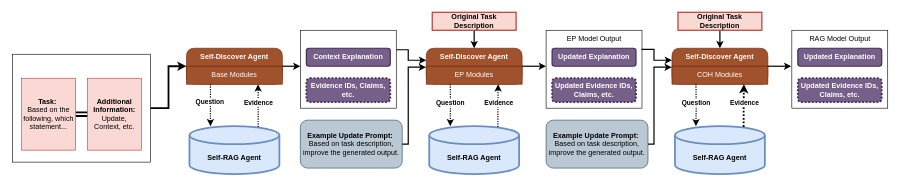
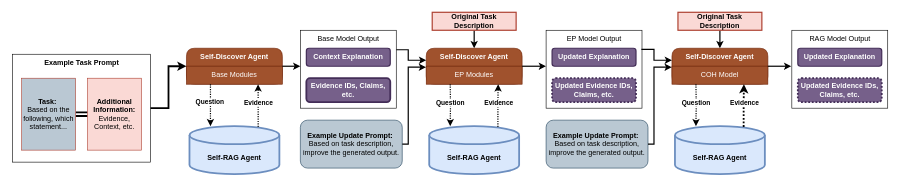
node "Base Model Output": added
node "Example Task Prompt": added
node "COH Modules": label "COH Modules" -> "COH Model"
node "Evidence IDs, Claims, etc.": style dashed -> solid
node "Task: Based on the following, which statement...": fillcolor #fad9d5 -> #bac8d3
node "Additional Information: Update, Context, etc.": label "Additional Information: Update, Context, etc." -> "Additional Information: Evidence, Context, etc."
